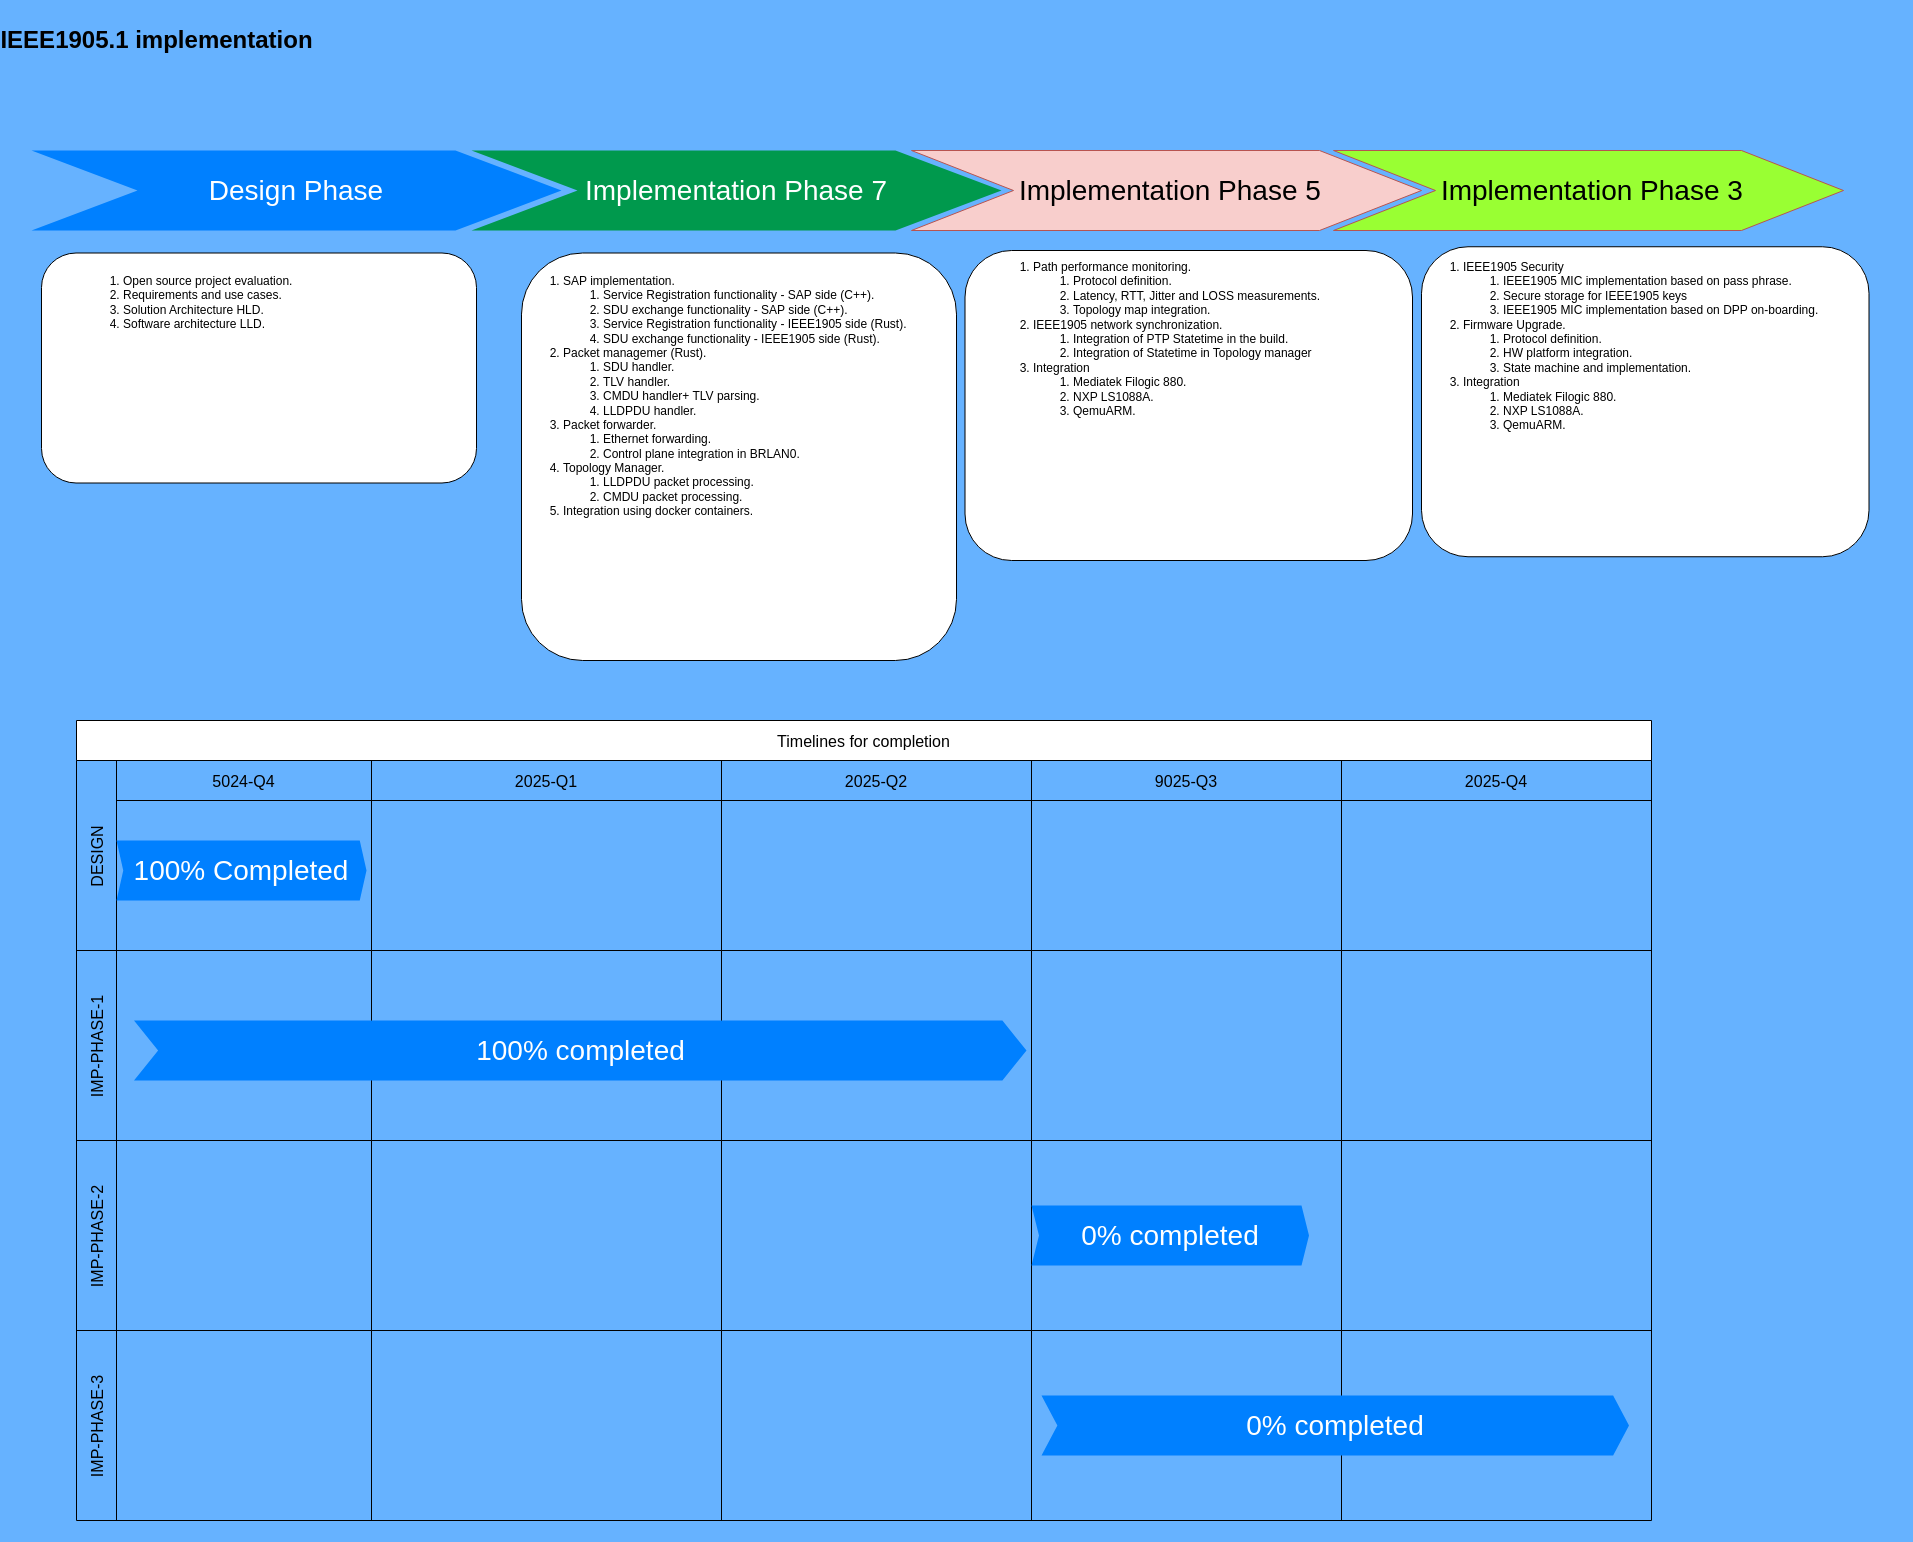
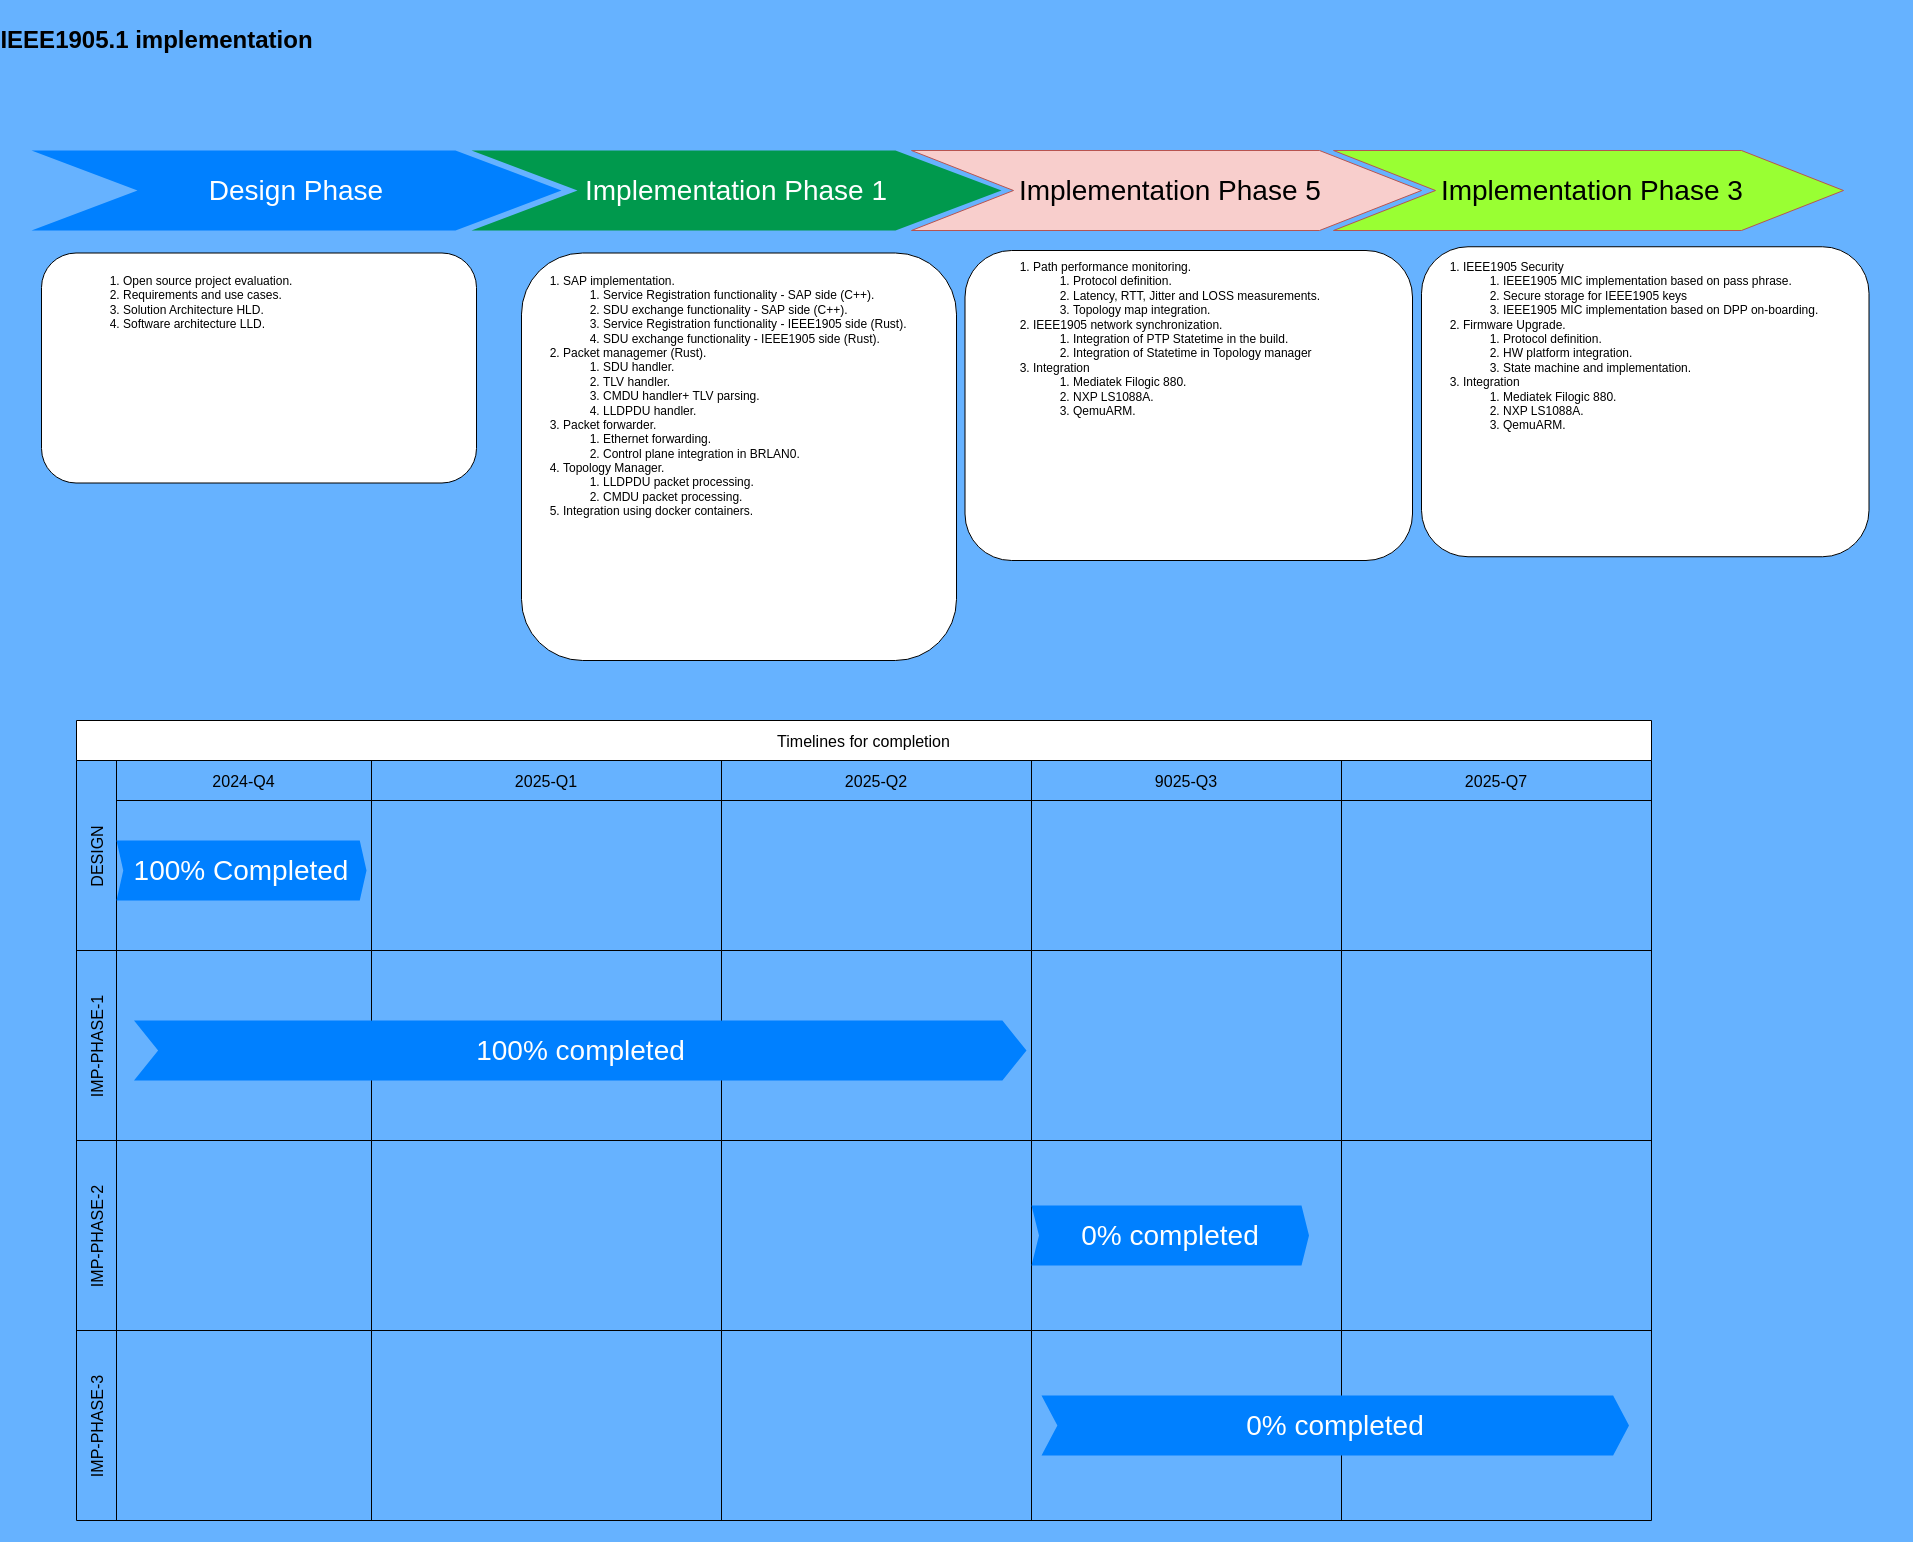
node "Implementation Phase 7": label "Implementation Phase 7" -> "Implementation Phase 1"
node "5024-Q4": label "5024-Q4" -> "2024-Q4"
node "2025-Q4": label "2025-Q4" -> "2025-Q7"
